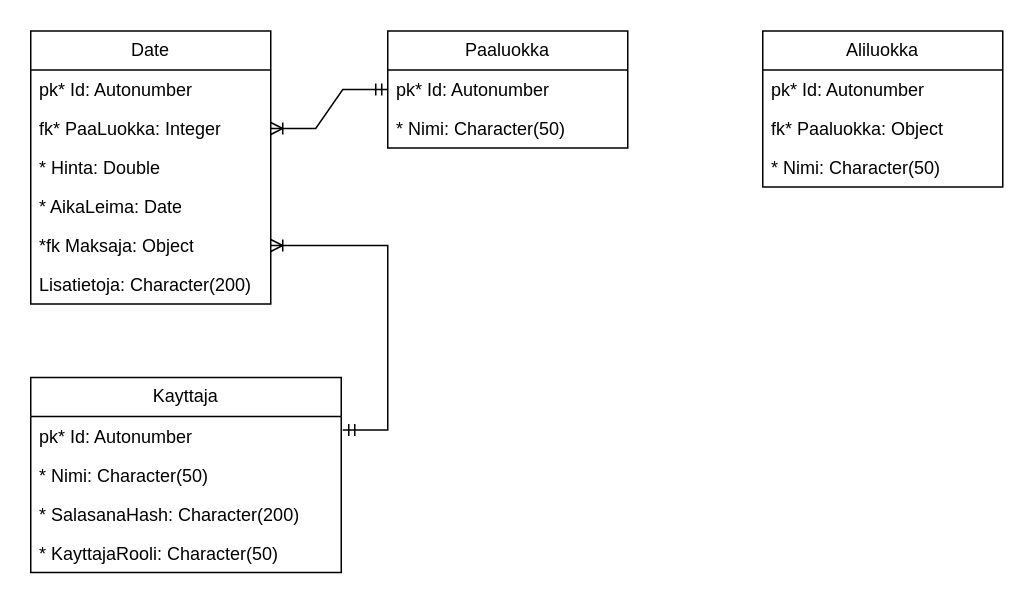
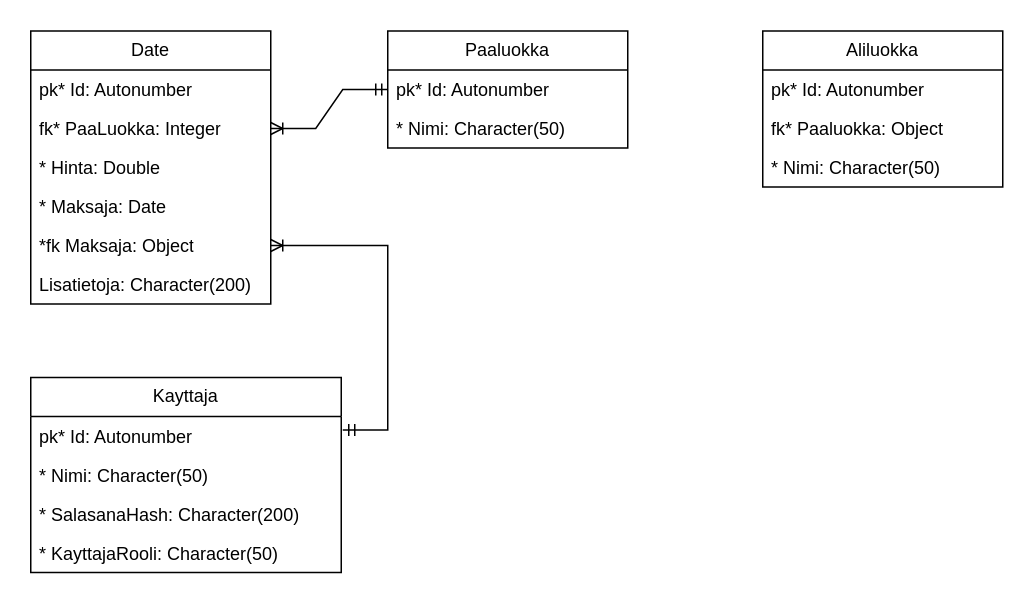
node "* AikaLeima: Date": label "* AikaLeima: Date" -> "* Maksaja: Date"
